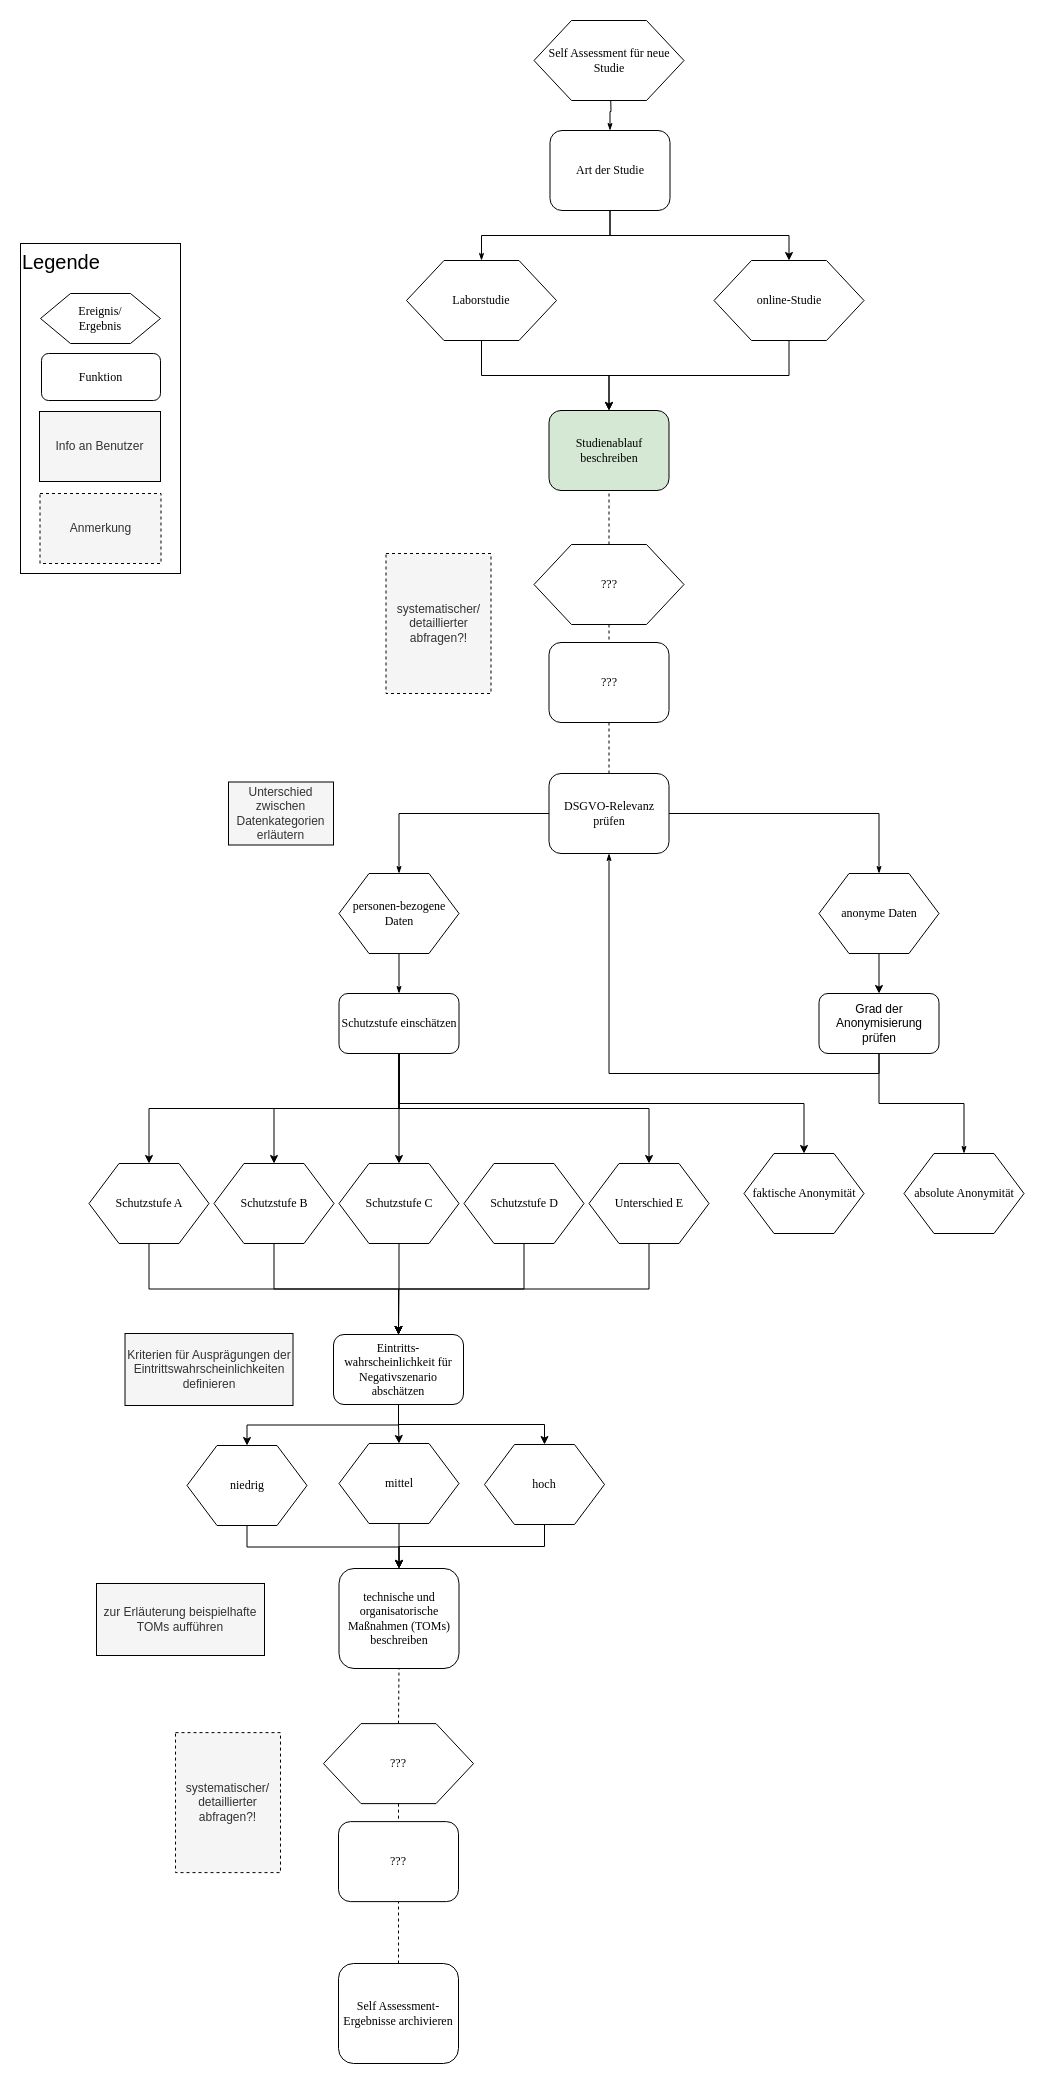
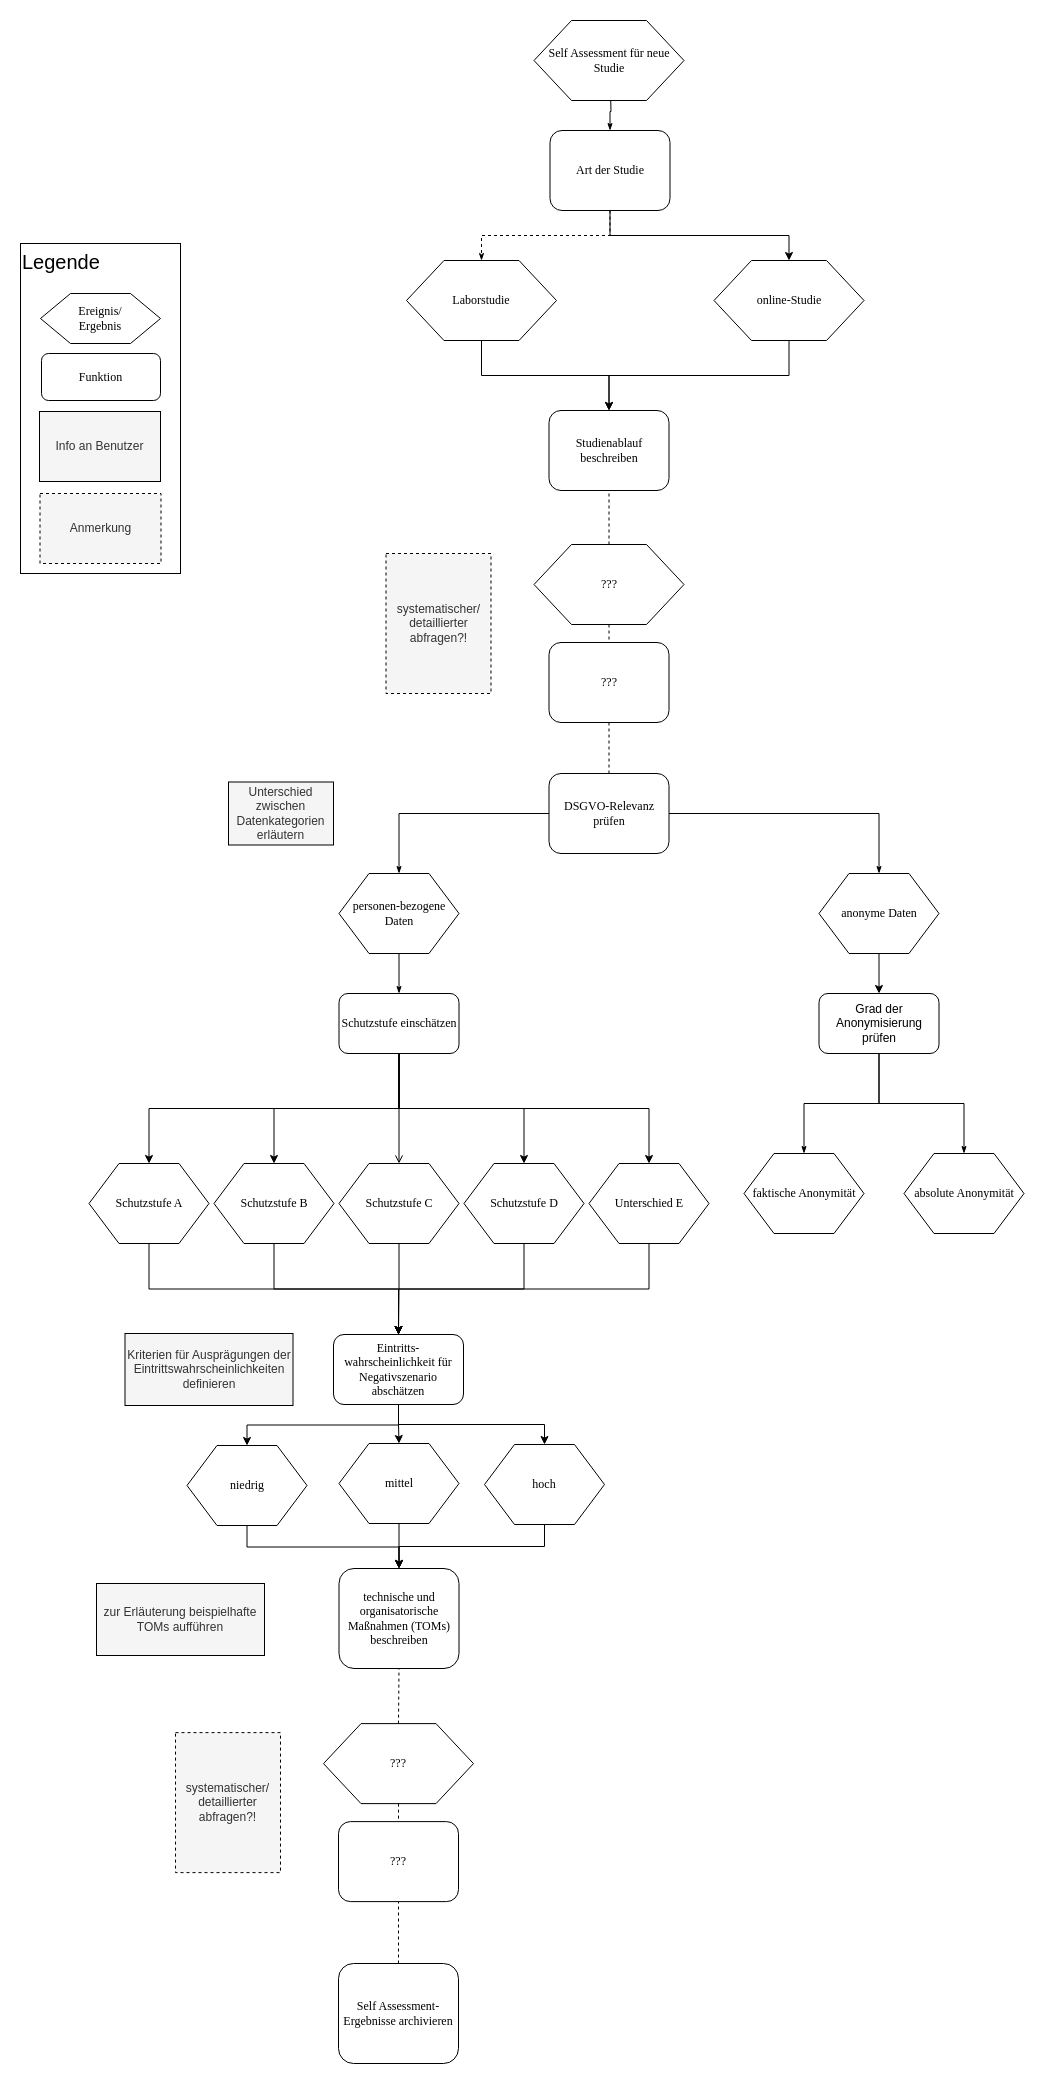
edge "Art der Studie" -> "Laborstudie": style solid -> dashed
node "Studienablauf beschreiben": fillcolor #d5e8d4 -> #ffffff
edge "Grad der Anonymisierung prüfen" -> "DSGVO-Relevanz prüfen": now "Grad der Anonymisierung prüfen" -> "faktische Anonymität"
edge "Schutzstufe einschätzen" -> "faktische Anonymität": now "Schutzstufe einschätzen" -> "Schutzstufe D"
edge "Schutzstufe einschätzen" -> "Schutzstufe C": arrowhead classic -> open
